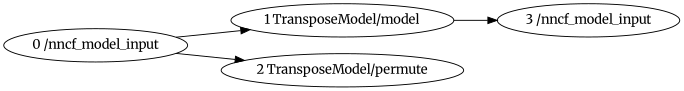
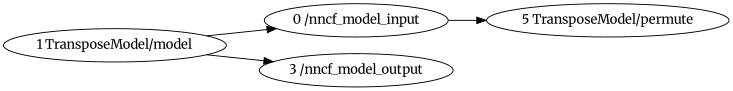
node "3 /nncf_model_input": label "3 /nncf_model_input" -> "3 /nncf_model_output"
edge "0 /nncf_model_input" -> "1 TransposeModel/model": reversed
node "2 TransposeModel/permute": label "2 TransposeModel/permute" -> "5 TransposeModel/permute"
